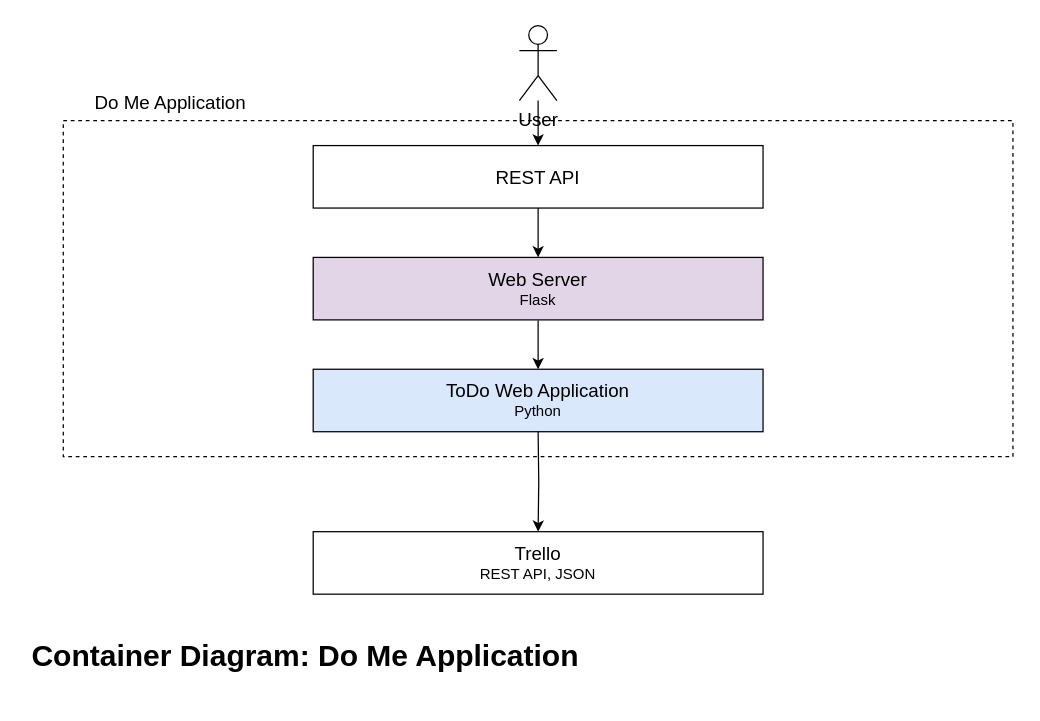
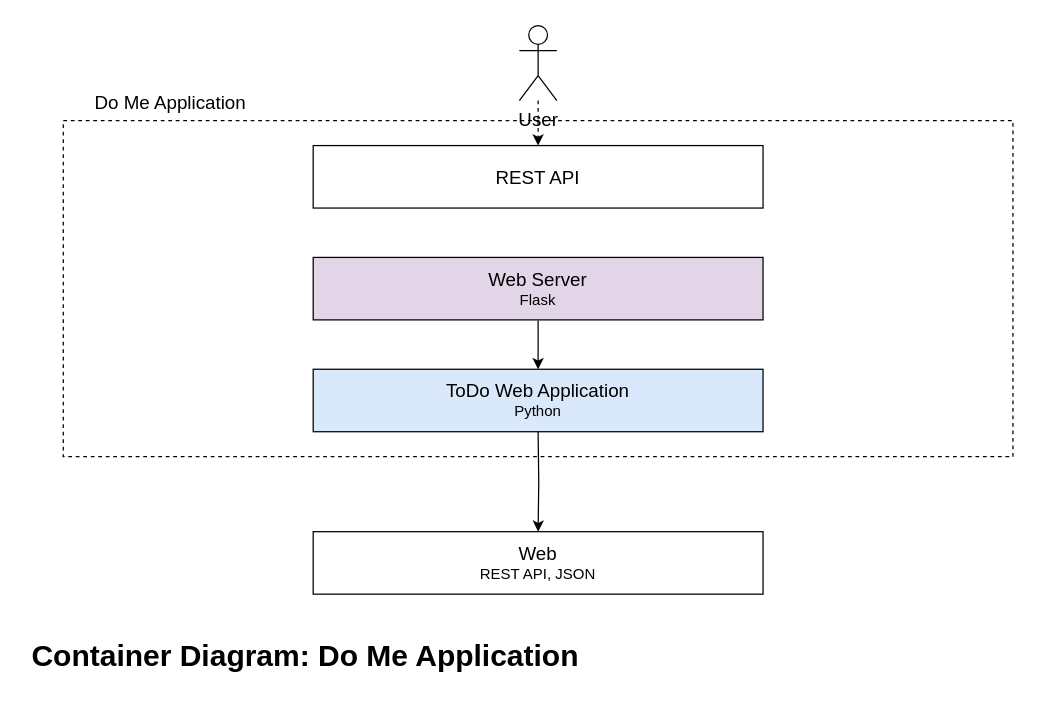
edge "User" -> "REST API": style solid -> dashed
edge "REST API" -> "Web Server Flask": removed
node "Trello REST API, JSON": label "Trello REST API, JSON" -> "Web REST API, JSON"
